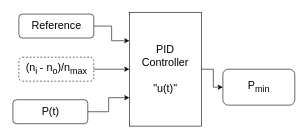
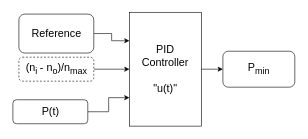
node "Reference": size 75x24 -> 75x39
node "Pmin": moved (259, 87) -> (259, 69)
